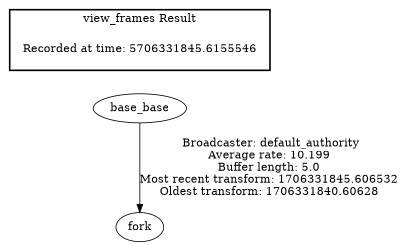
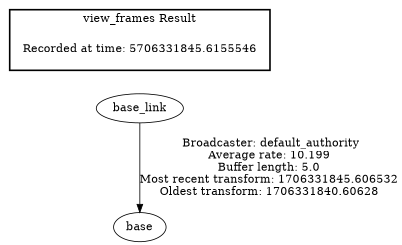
node "base_base": label "base_base" -> "base_link"
node "fork": label "fork" -> "base"
